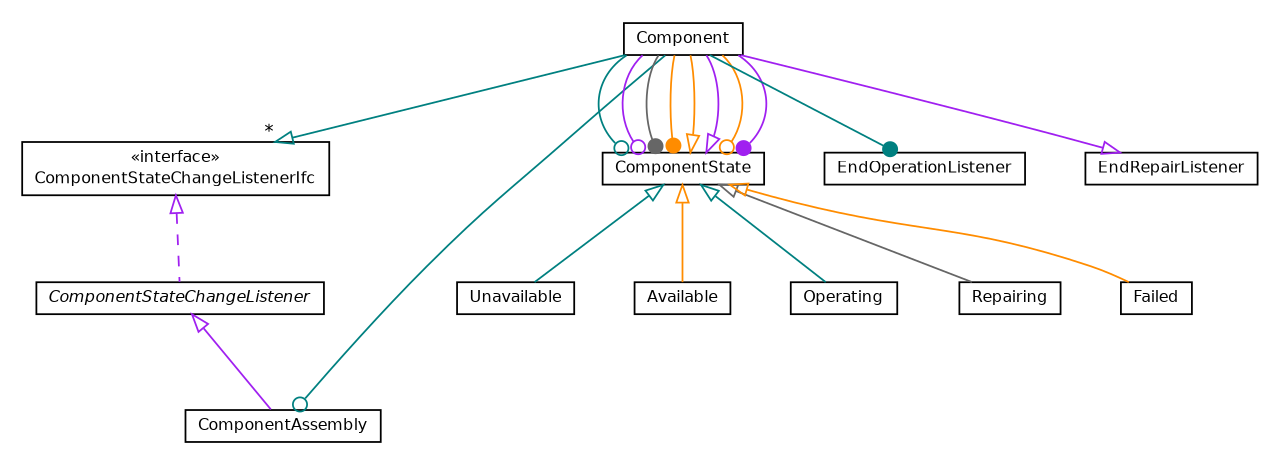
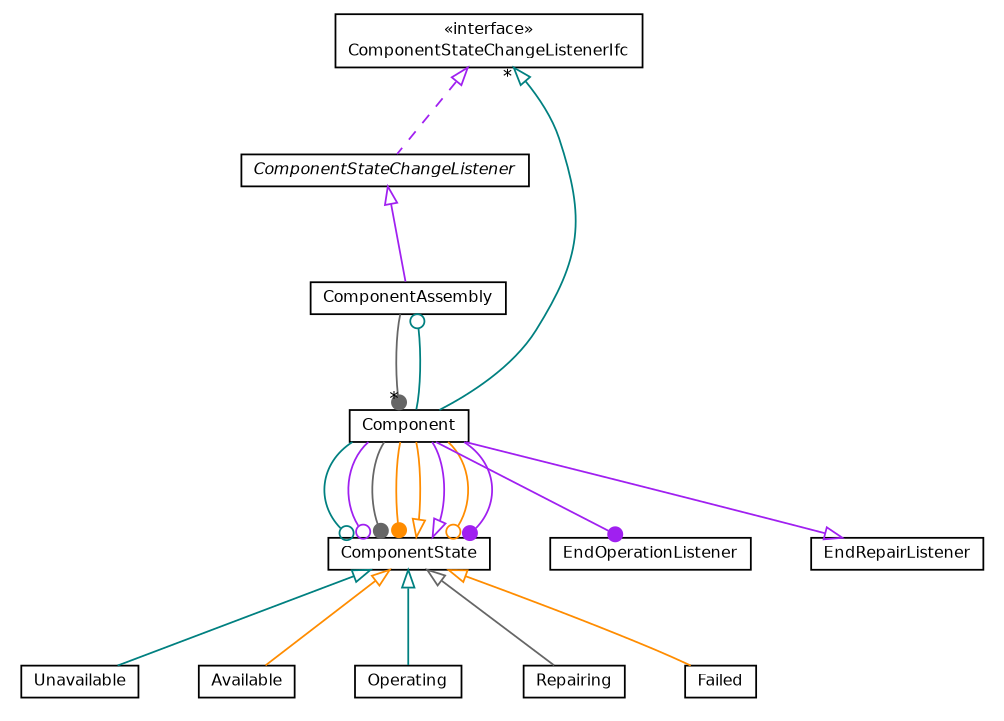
edge "Component" -> "EndOperationListener": color teal -> purple
edge "ComponentAssembly" -> "Component": added
